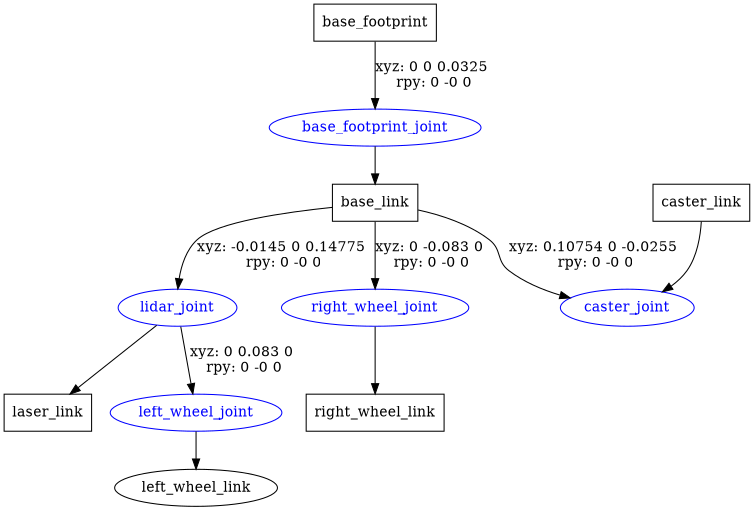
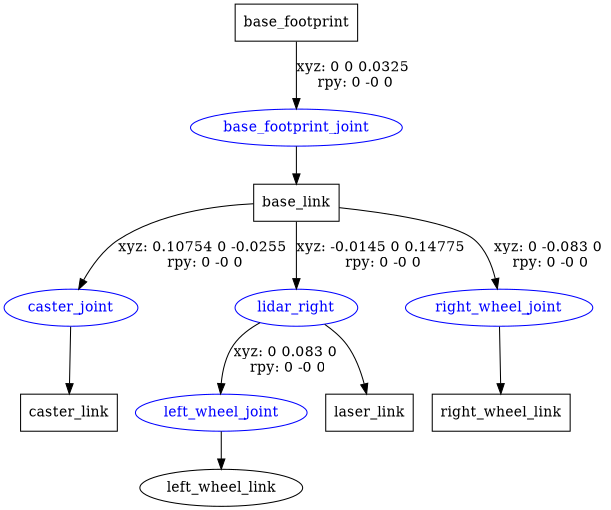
edge "caster_link" -> "caster_joint": reversed
node "lidar_joint": label "lidar_joint" -> "lidar_right"
